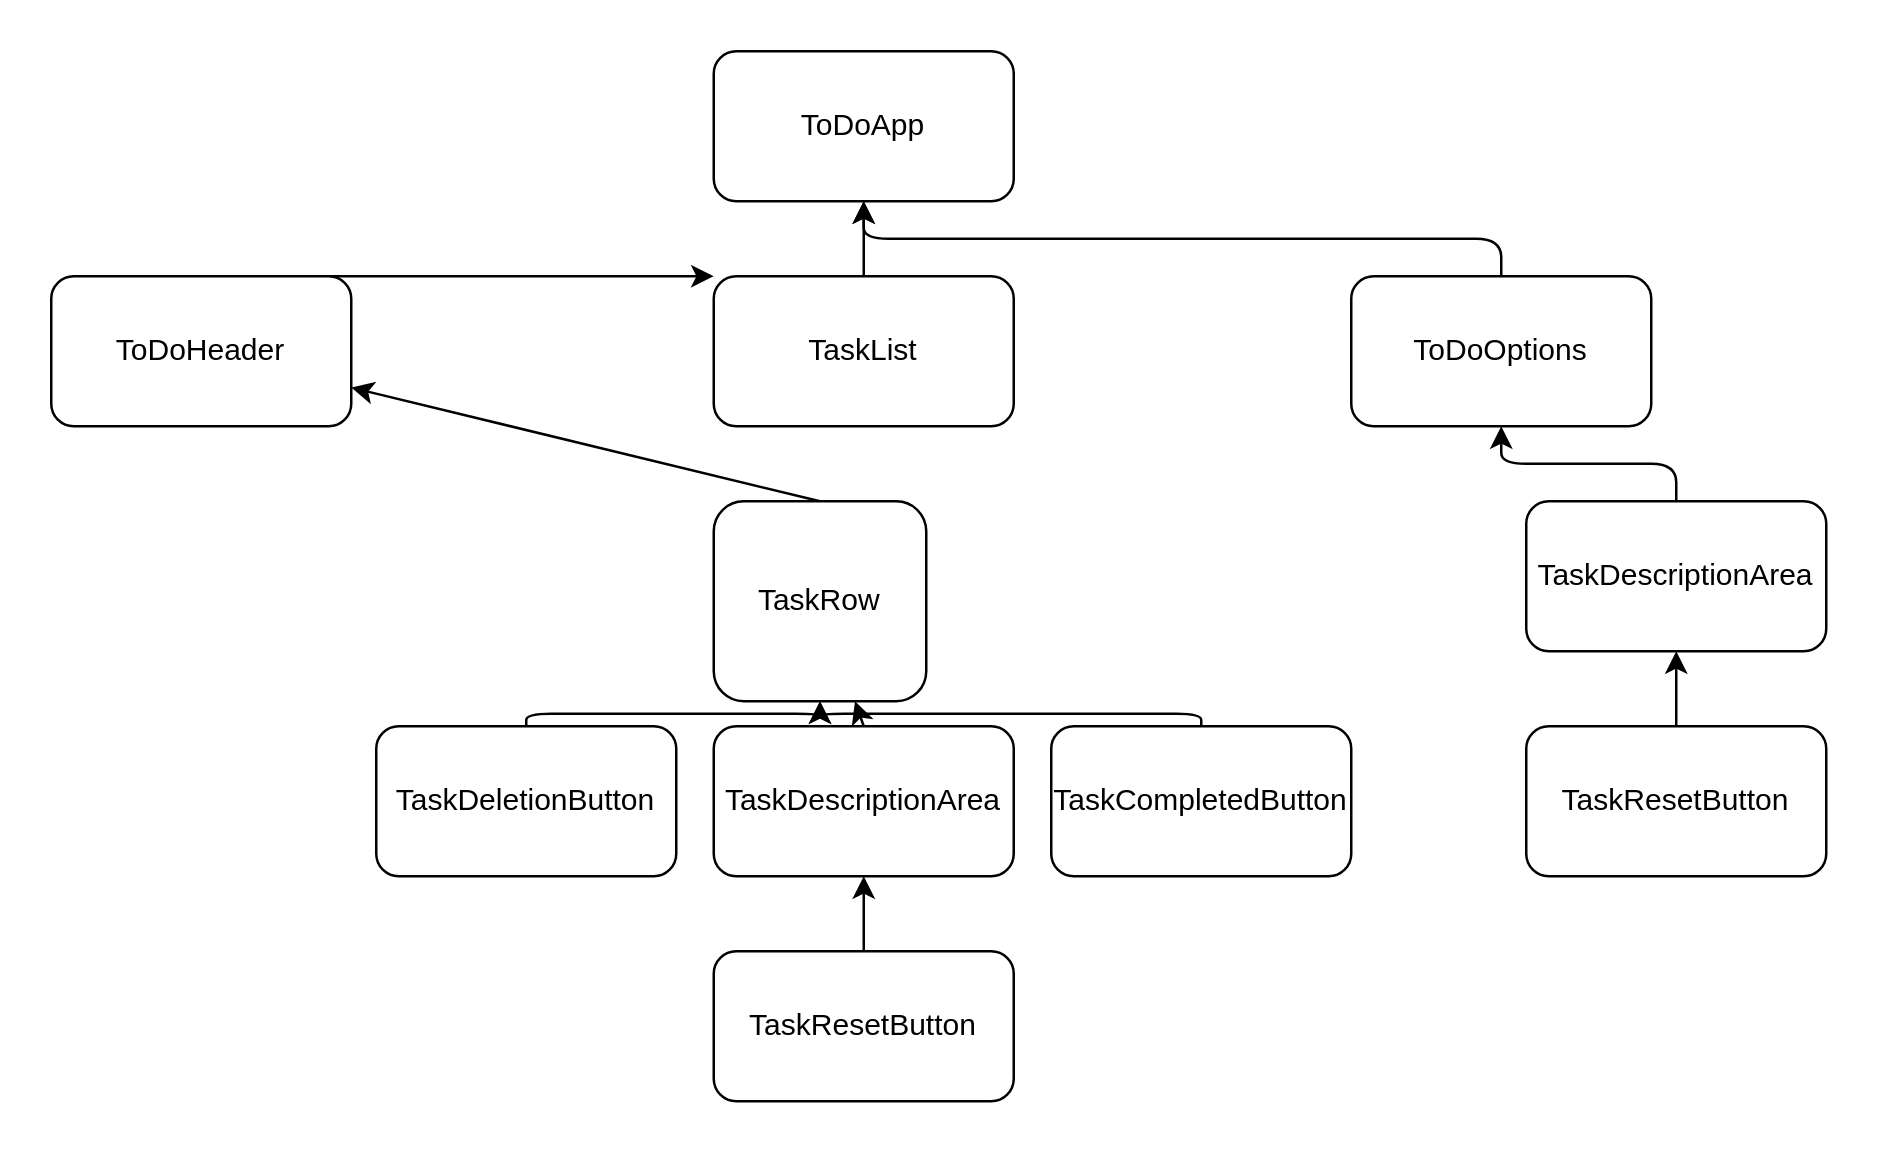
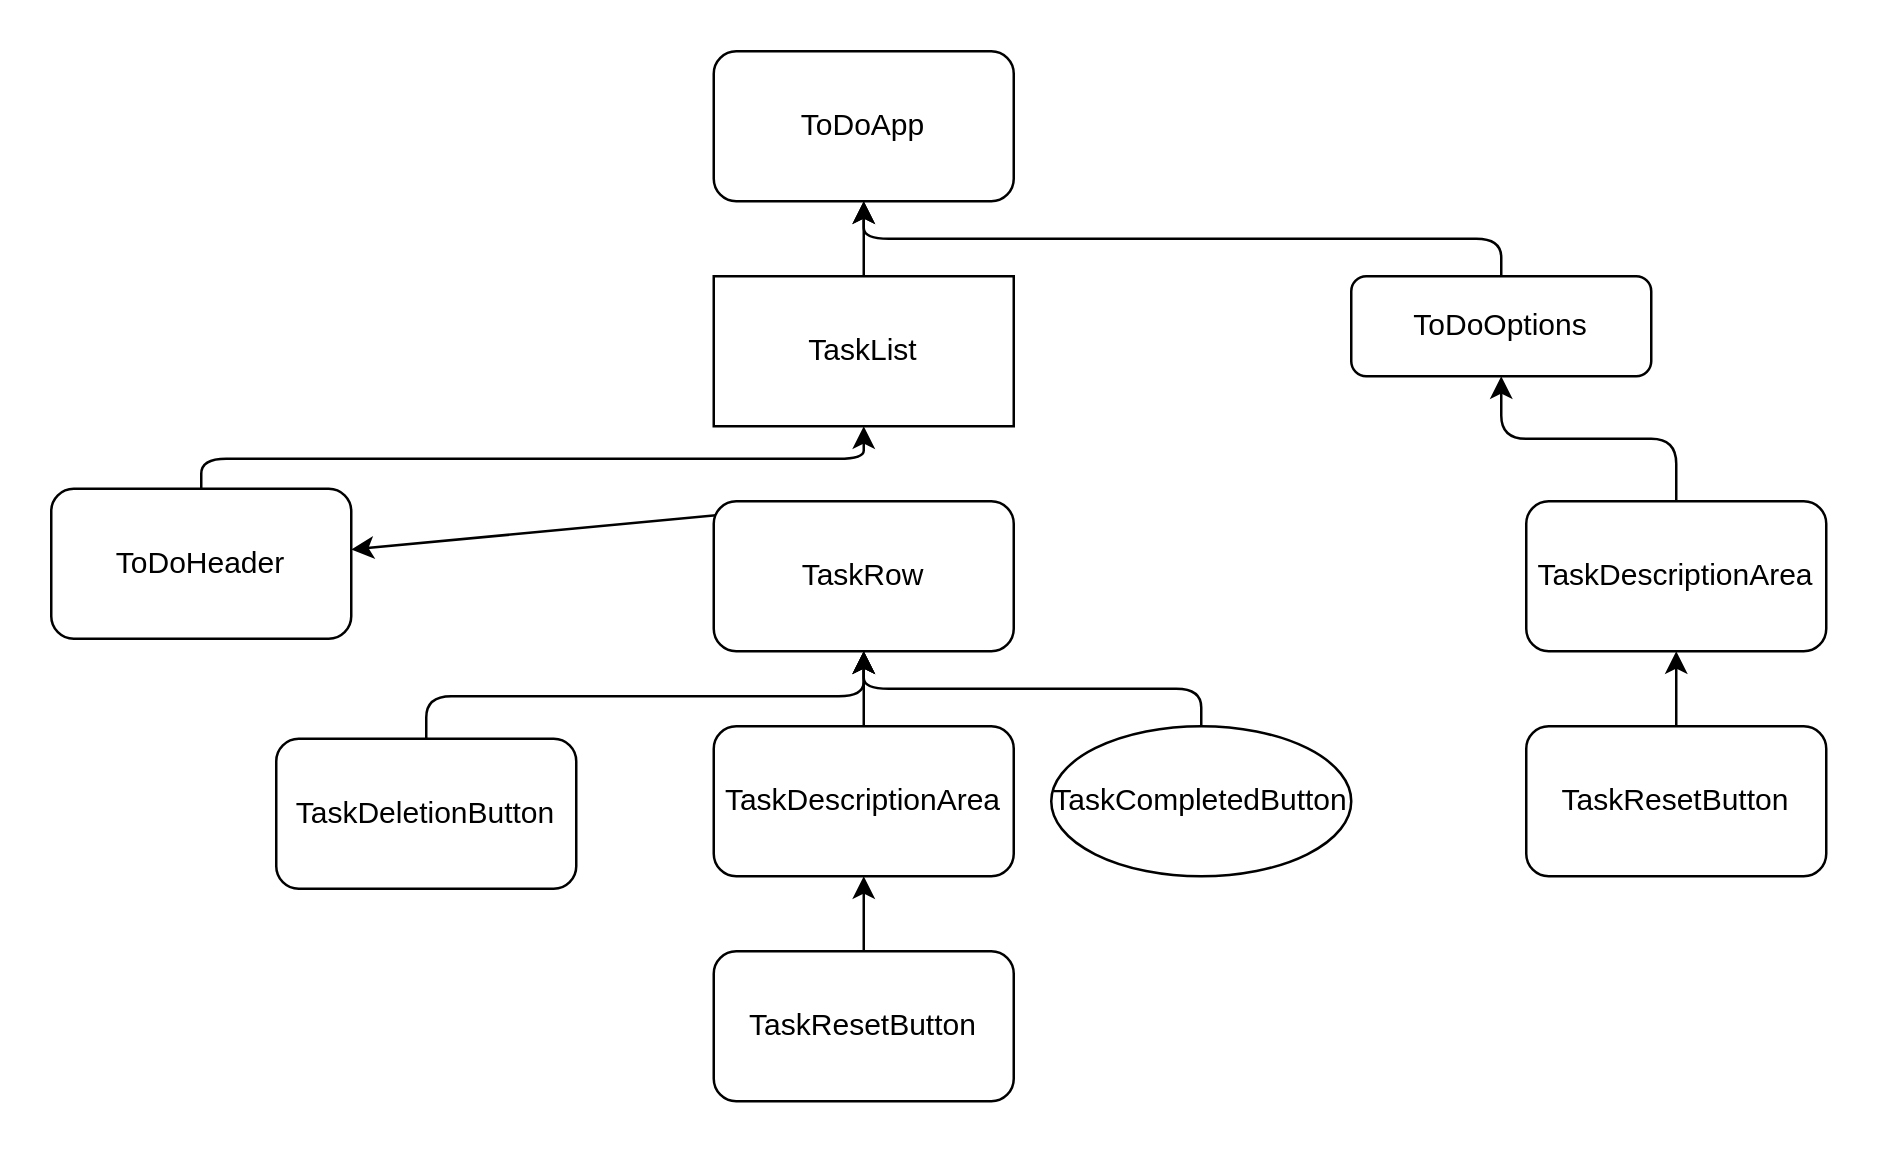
node "ToDoHeader": moved (201, 351) -> (201, 564)
node "TaskList": shape rounded rectangle -> rectangle
node "ToDoOptions": size 300x150 -> 300x100
node "TaskRow": size 213x200 -> 300x150
node "TaskDeletionButton": moved (526, 801) -> (426, 814)
node "TaskCompletedButton": shape rounded rectangle -> ellipse
